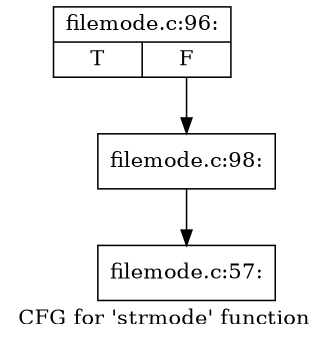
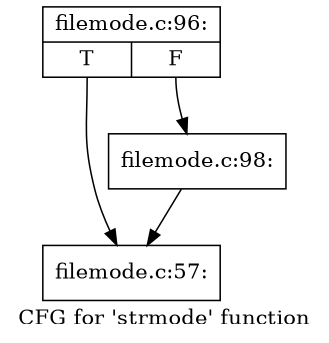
edge "filemode.c:96:" -> "filemode.c:57:": added
